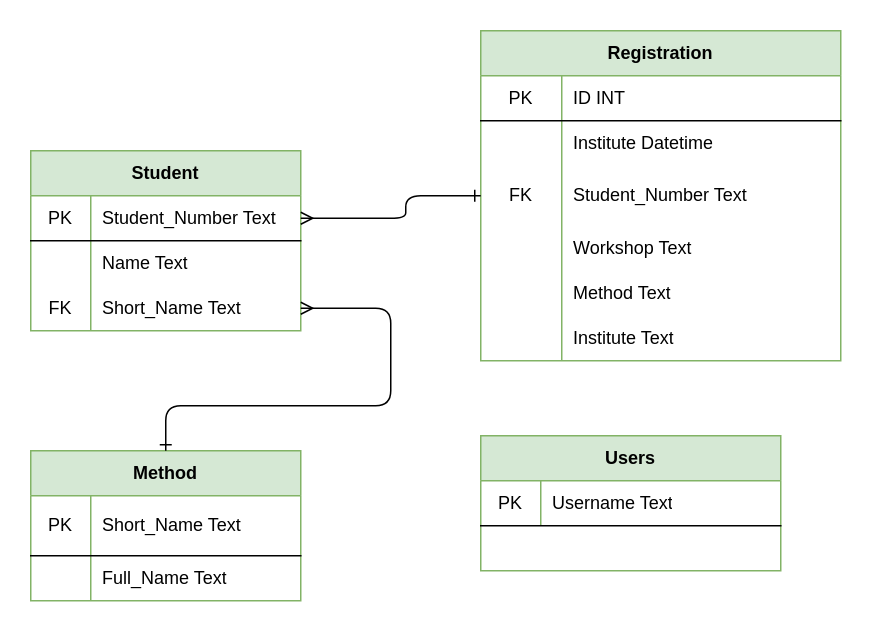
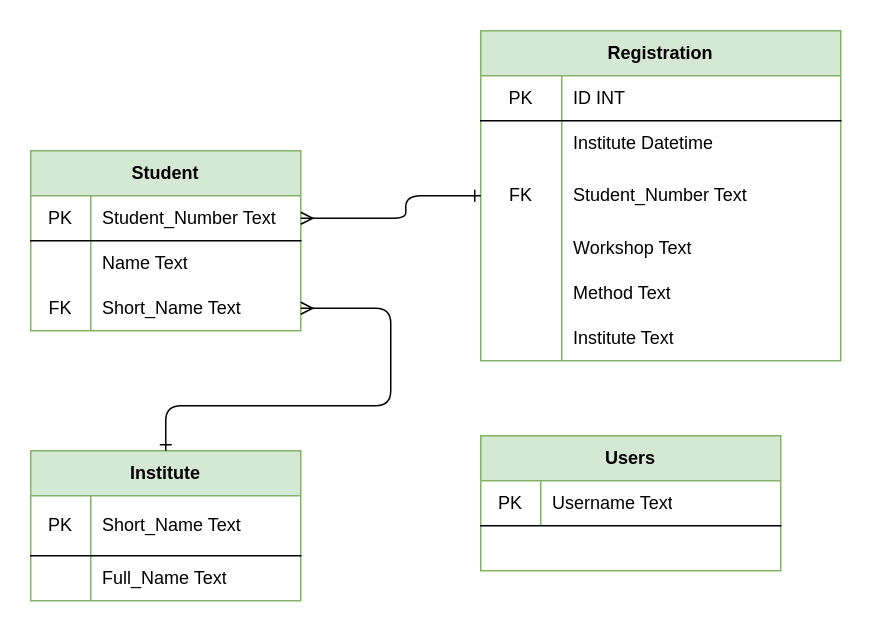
node "Method": label "Method" -> "Institute"
